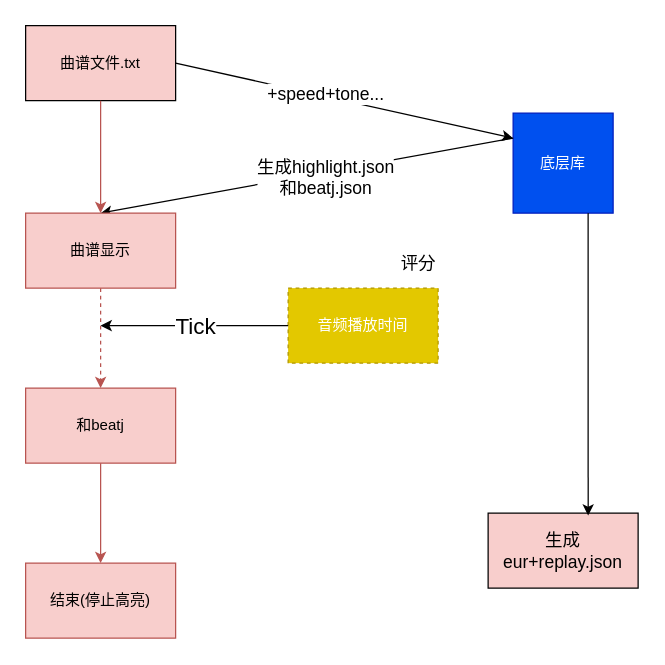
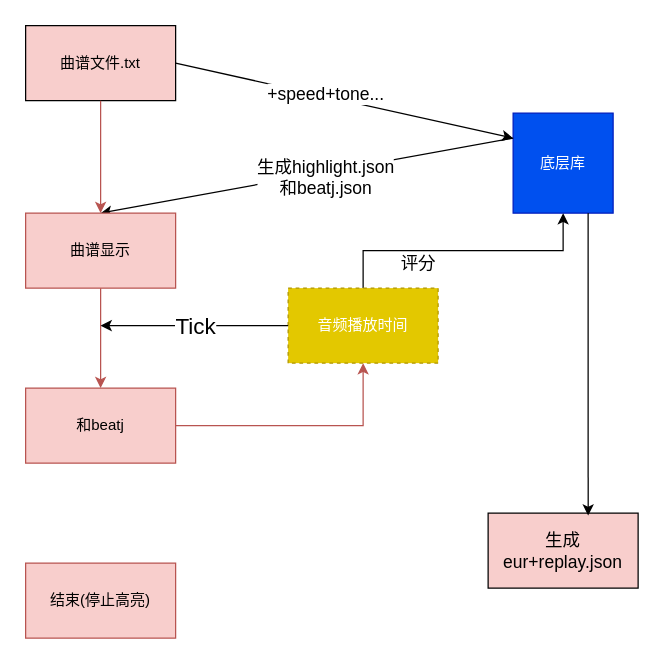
edge "音频播放时间" -> "底层库": added
edge "曲谱显示" -> "和beatj": style dashed -> solid
edge "和beatj" -> "结束(停止高亮)": now "和beatj" -> "音频播放时间"
